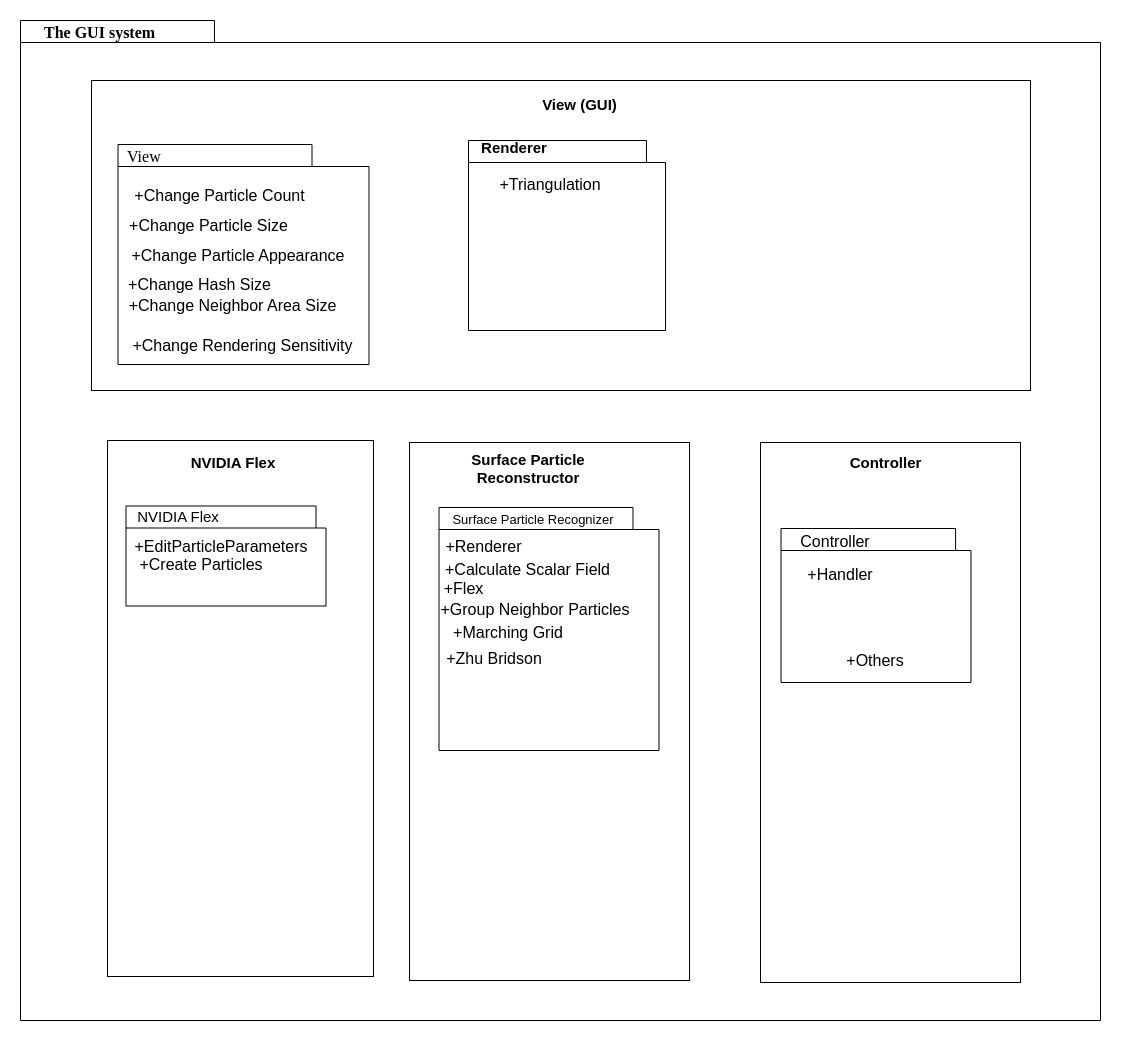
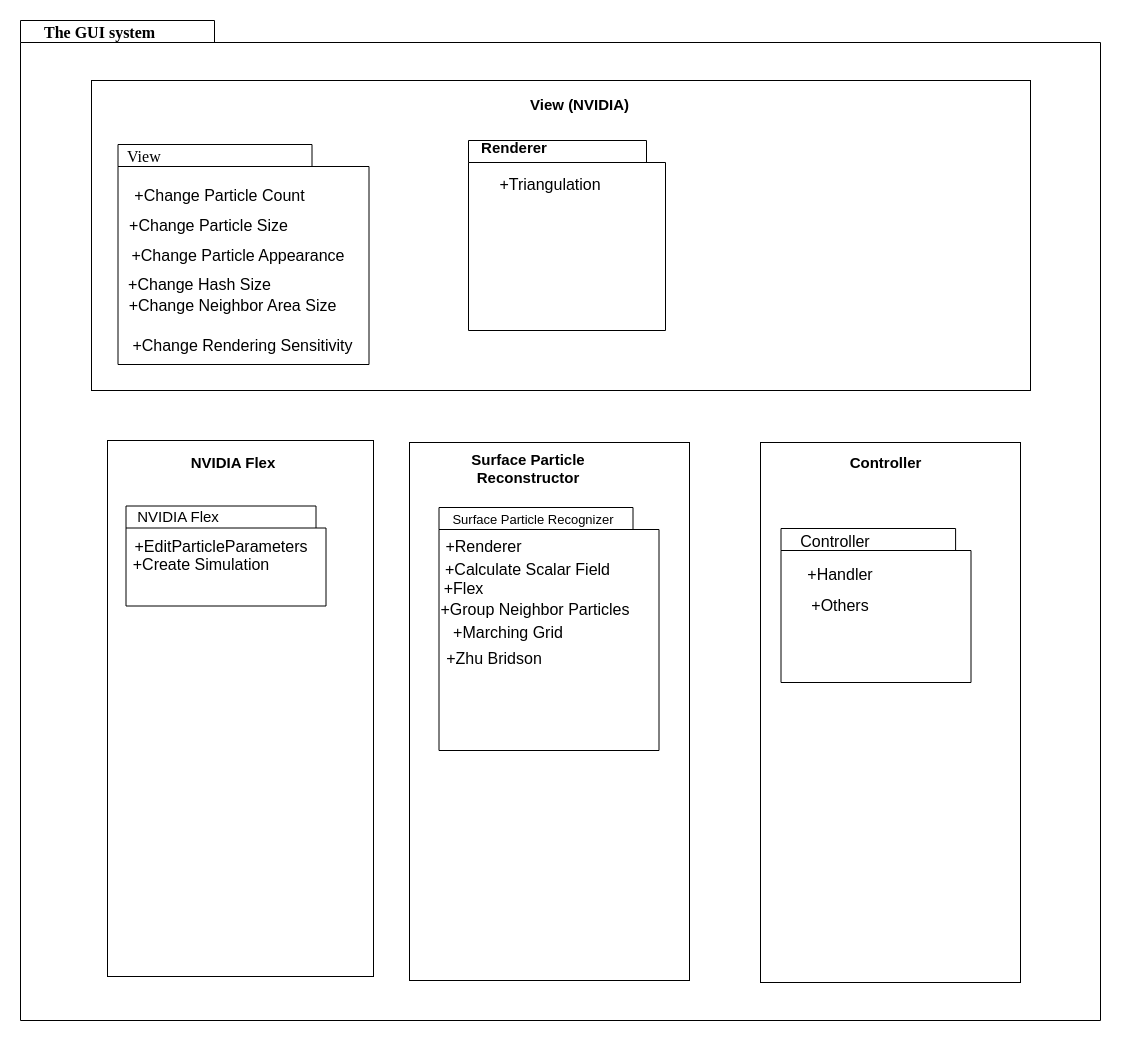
node "View (GUI)": label "View (GUI)" -> "View (NVIDIA)"
node "+Create Particles": label "+Create Particles" -> "+Create Simulation"
node "+Others": moved (876, 661) -> (841, 606)
